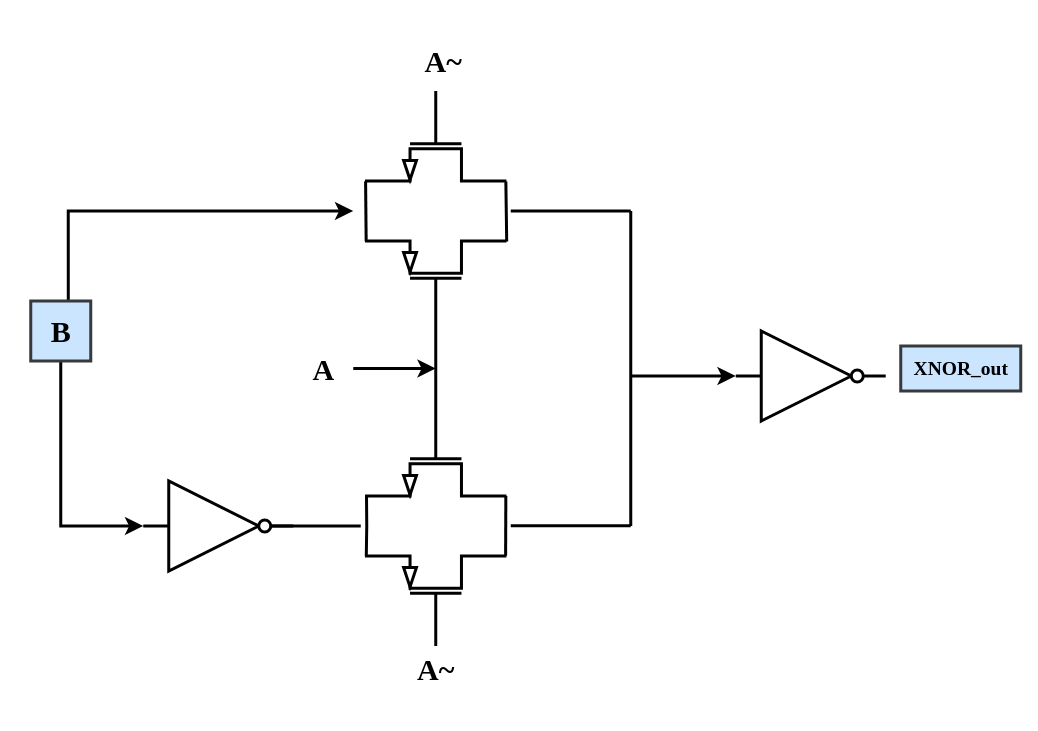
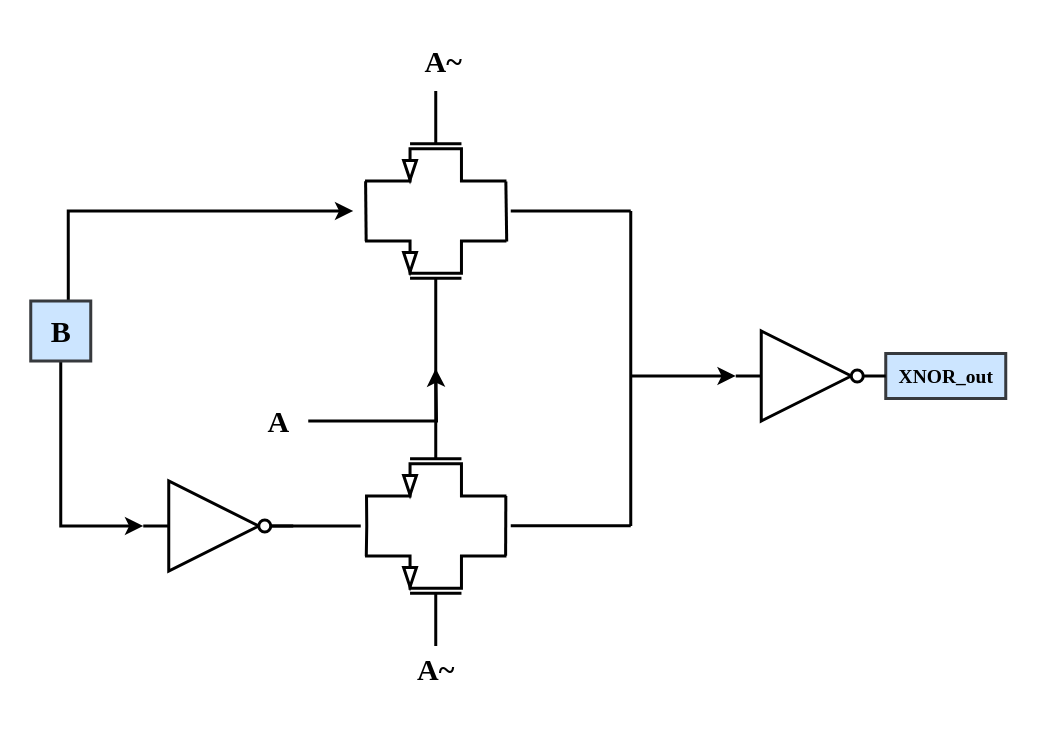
node "A": moved (323, 368) -> (278, 421)
node "XNOR_out": moved (961, 368) -> (946, 376)
